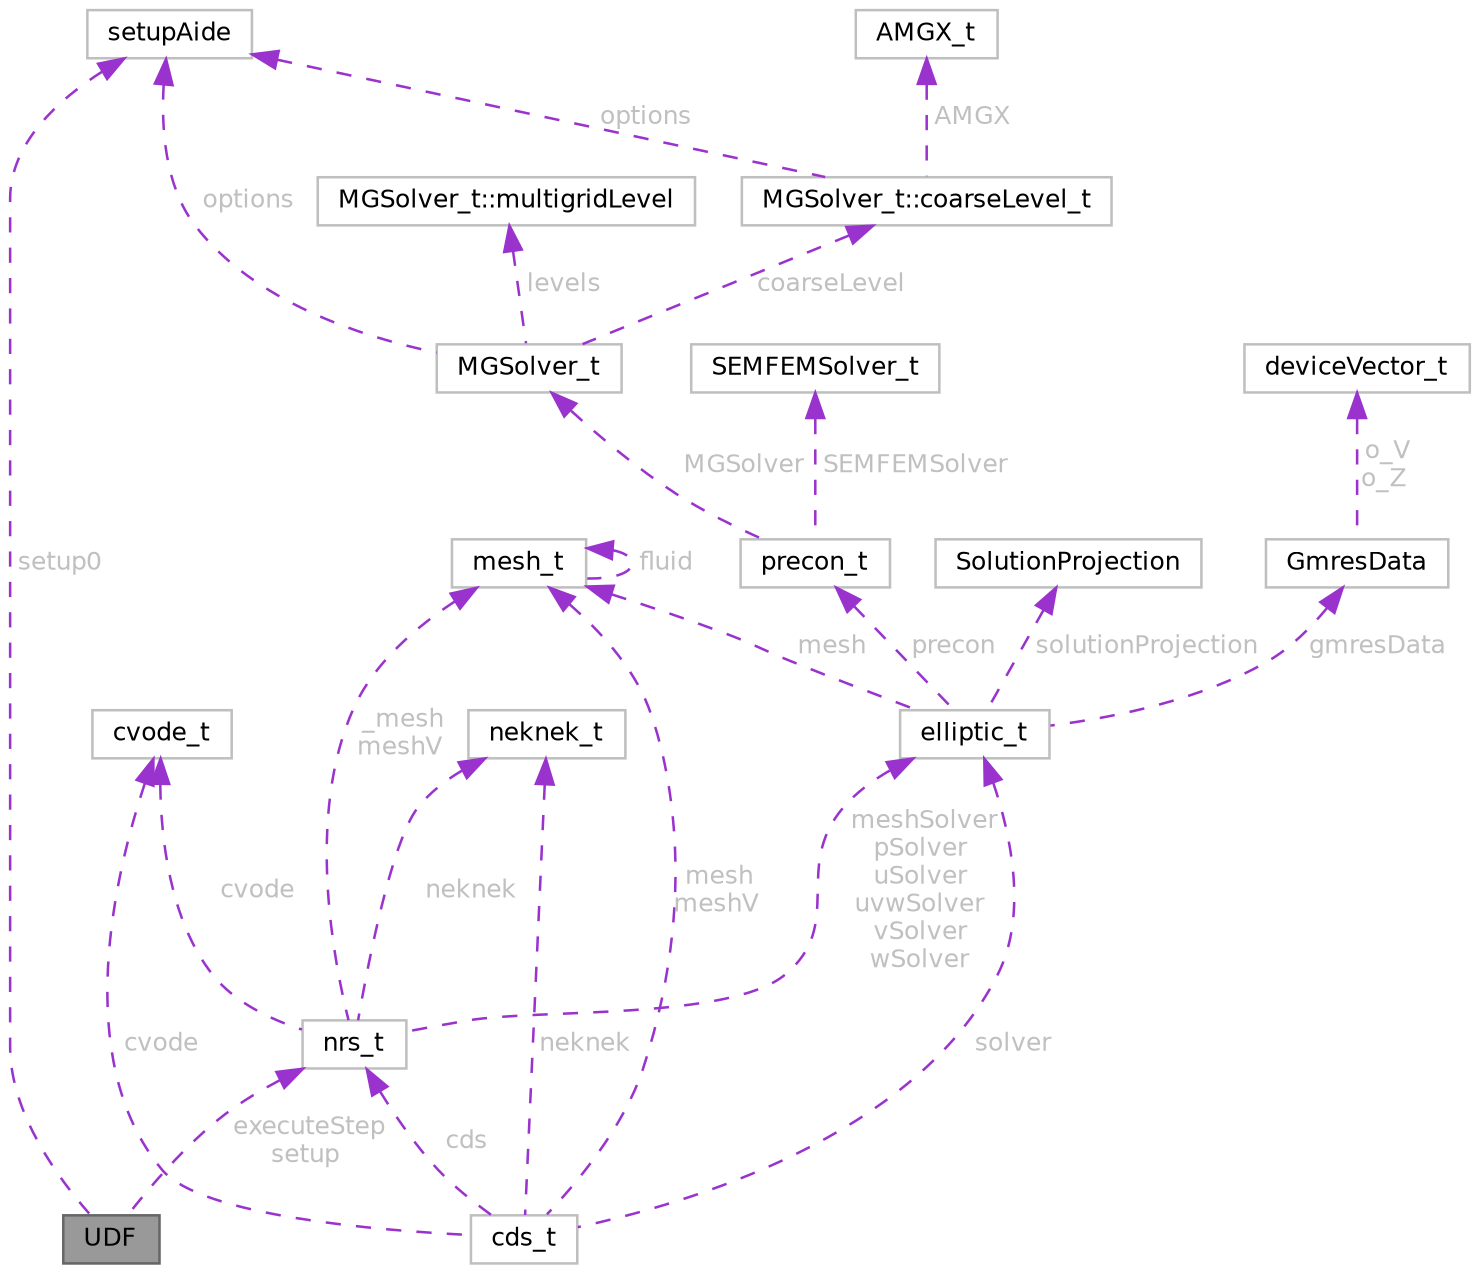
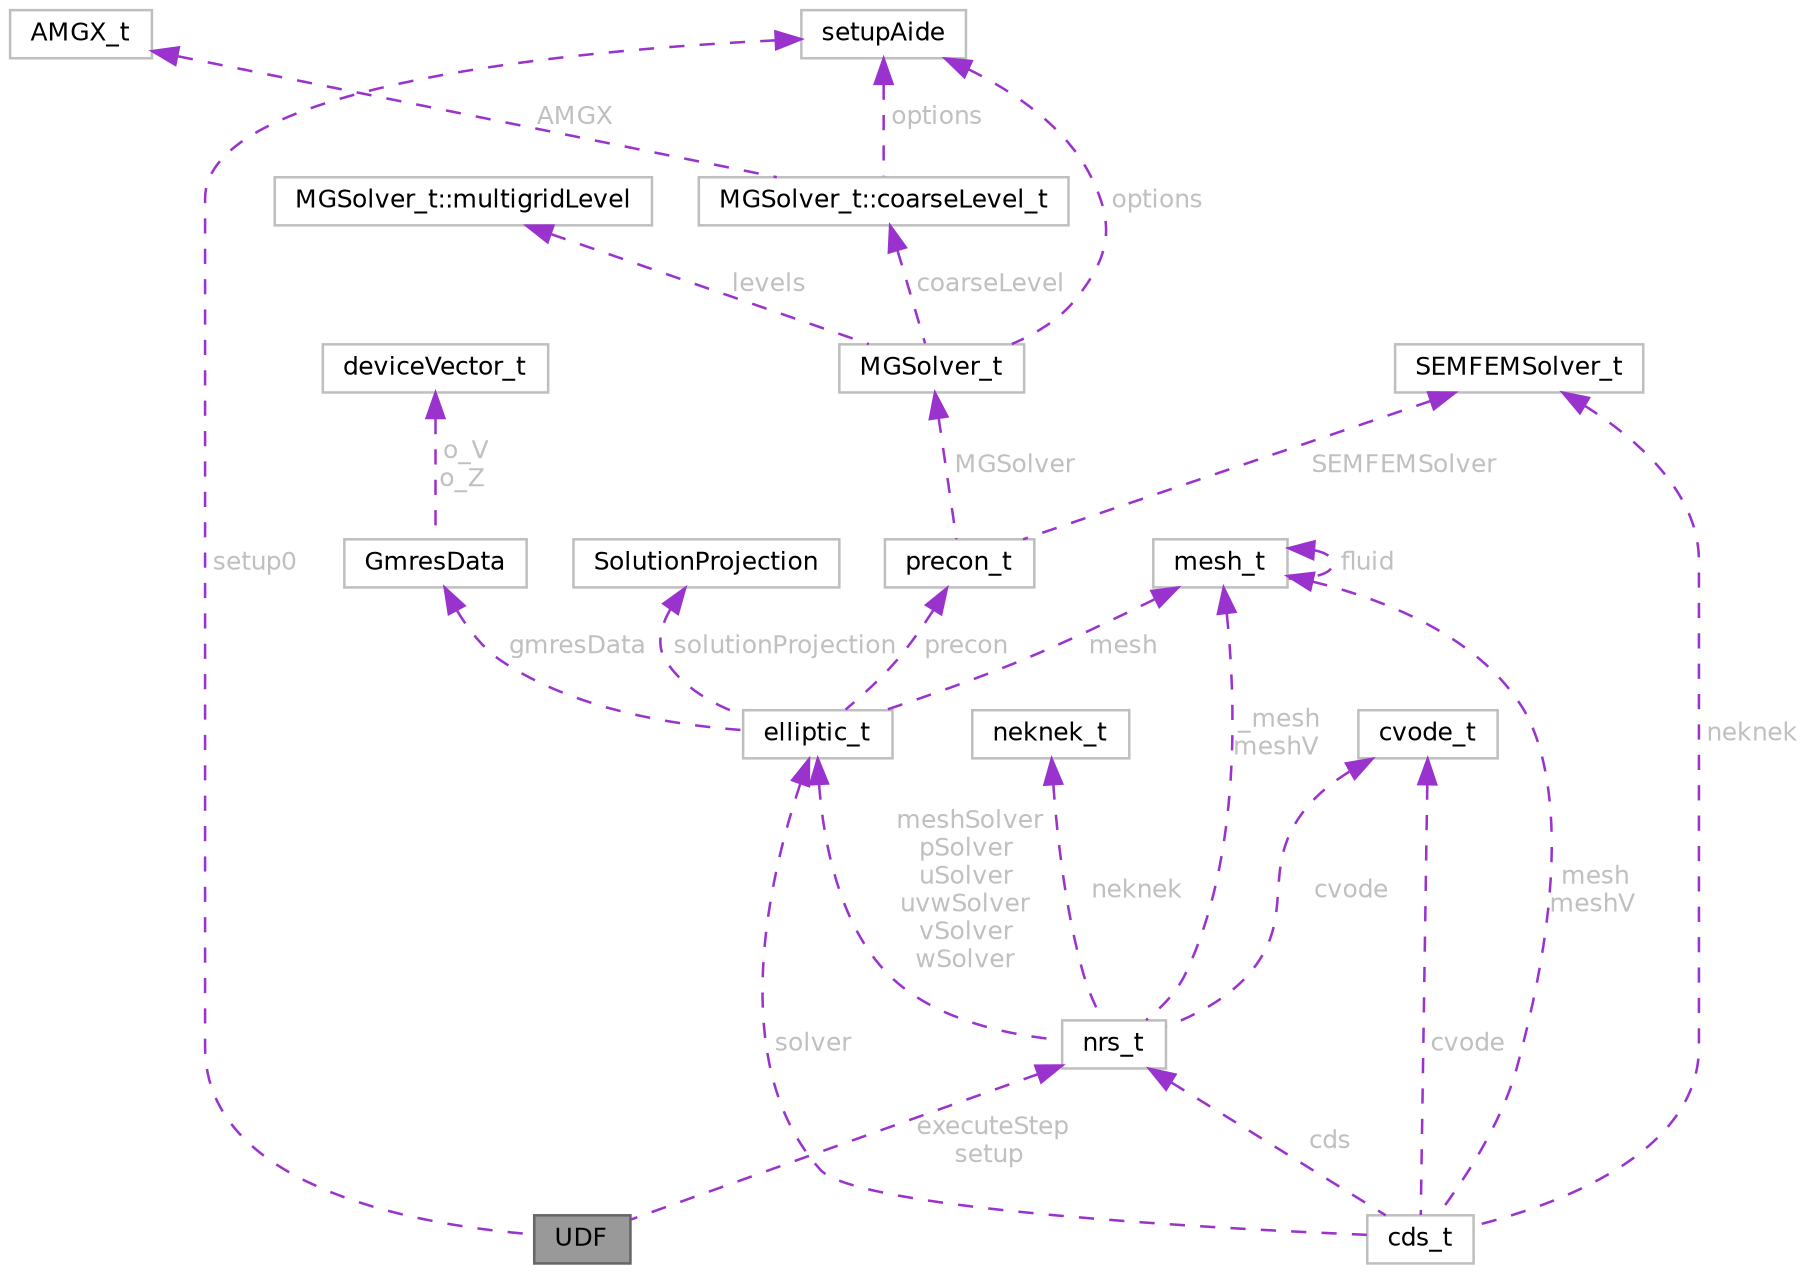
edge "cds_t" -> "neknek_t": now "cds_t" -> "SEMFEMSolver_t"
